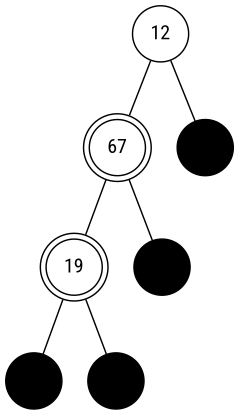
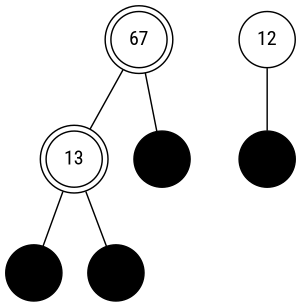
edge "12" -- "67": removed
node "19": label "19" -> "13"
